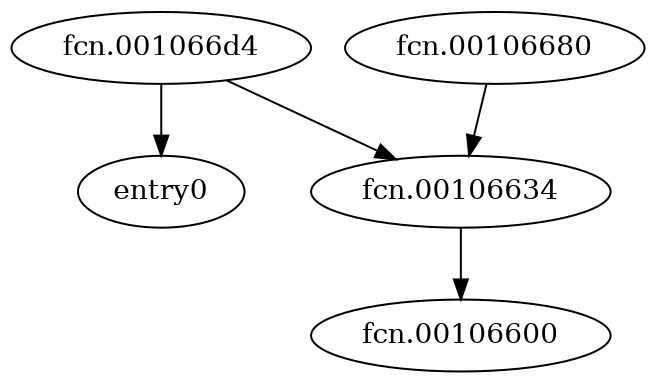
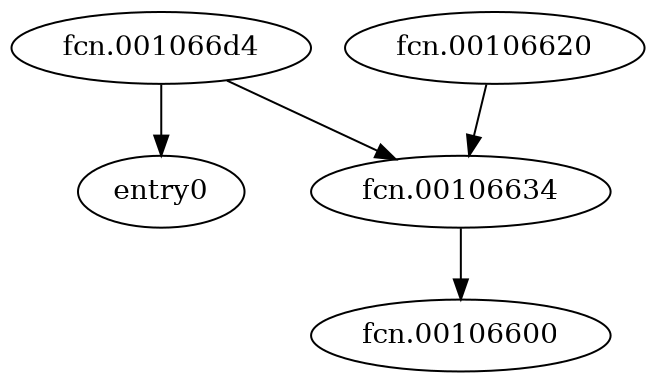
node "fcn.00106680": label "fcn.00106680" -> "fcn.00106620"
